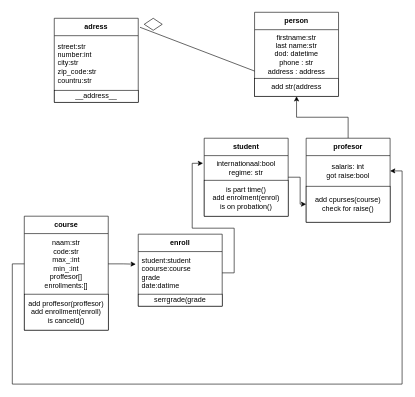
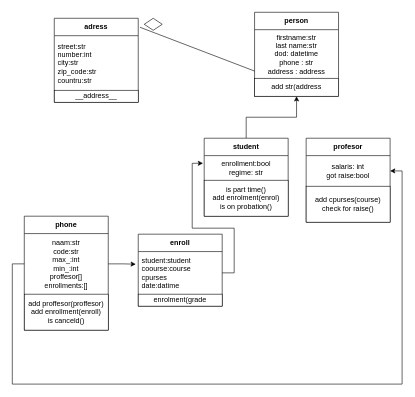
edge "profesor" -> "person": removed
node "internationaal:bool regime: str": label "internationaal:bool regime: str" -> "enrollment:bool regime: str"
edge "student" -> "add cpurses(course) check for raise()": now "student" -> "person"
node "course": label "course" -> "phone"
node "student:student coourse:course grade date:datime": label "student:student coourse:course grade date:datime" -> "student:student coourse:course cpurses date:datime"
node "serrgrade(grade": label "serrgrade(grade" -> "enrolment(grade"
